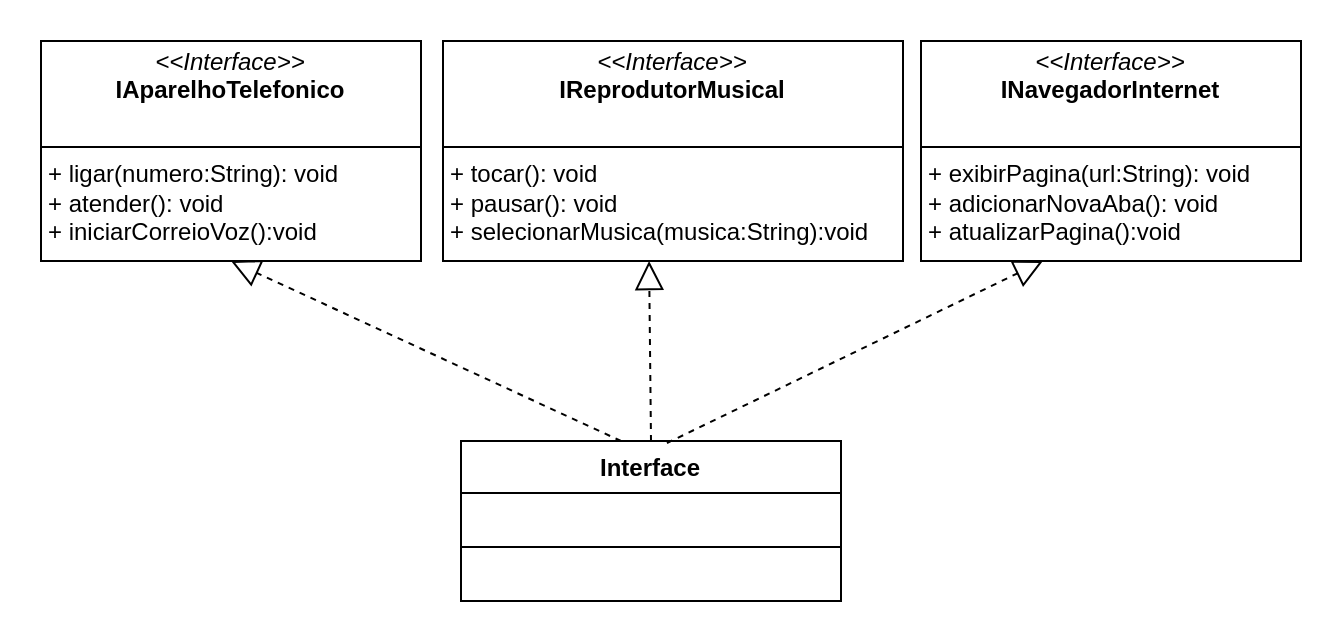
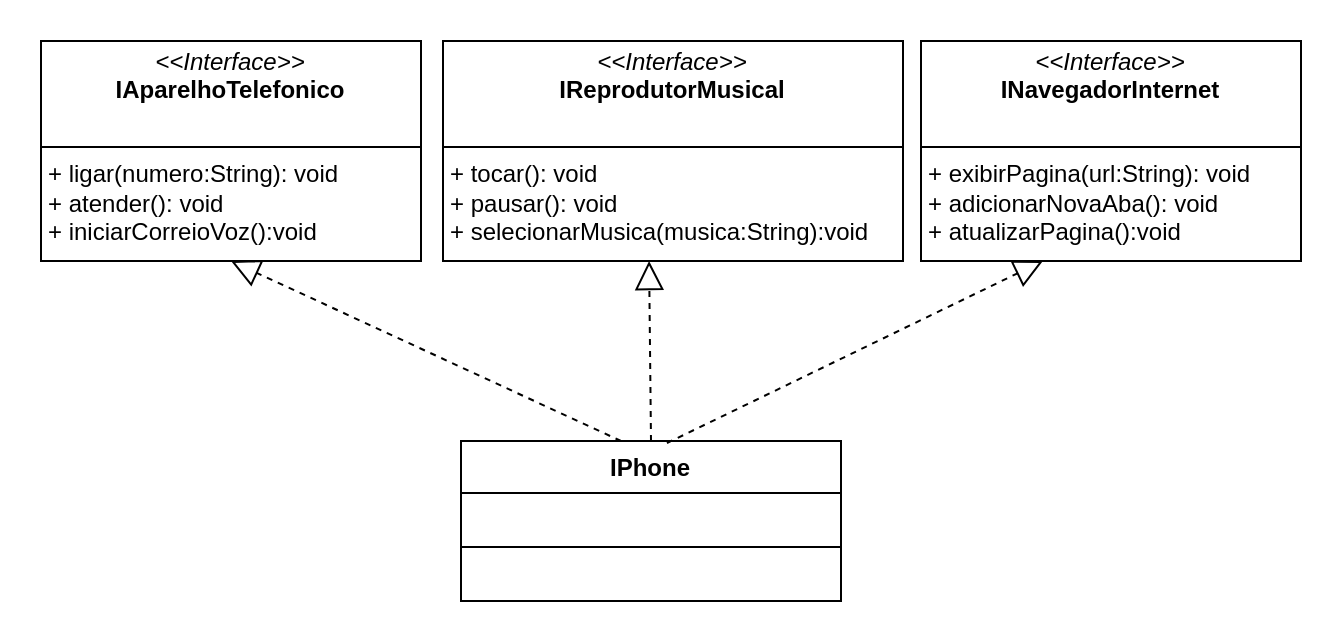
node "Interface": label "Interface" -> "IPhone"
